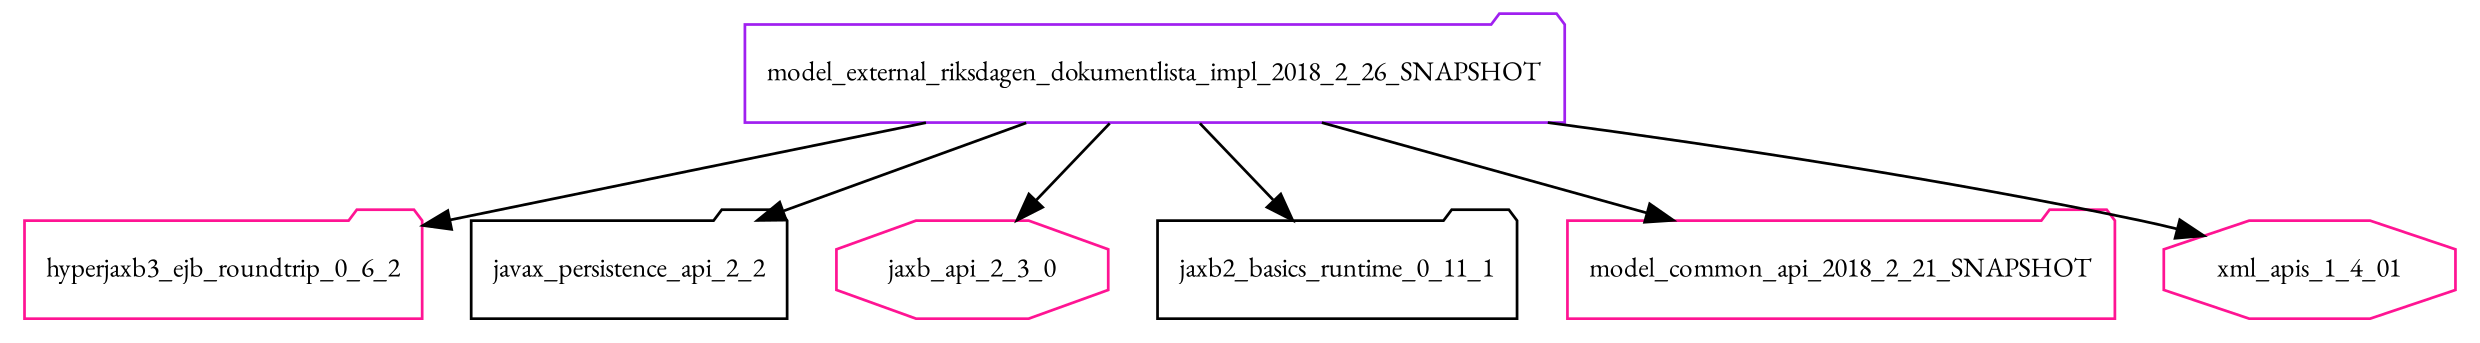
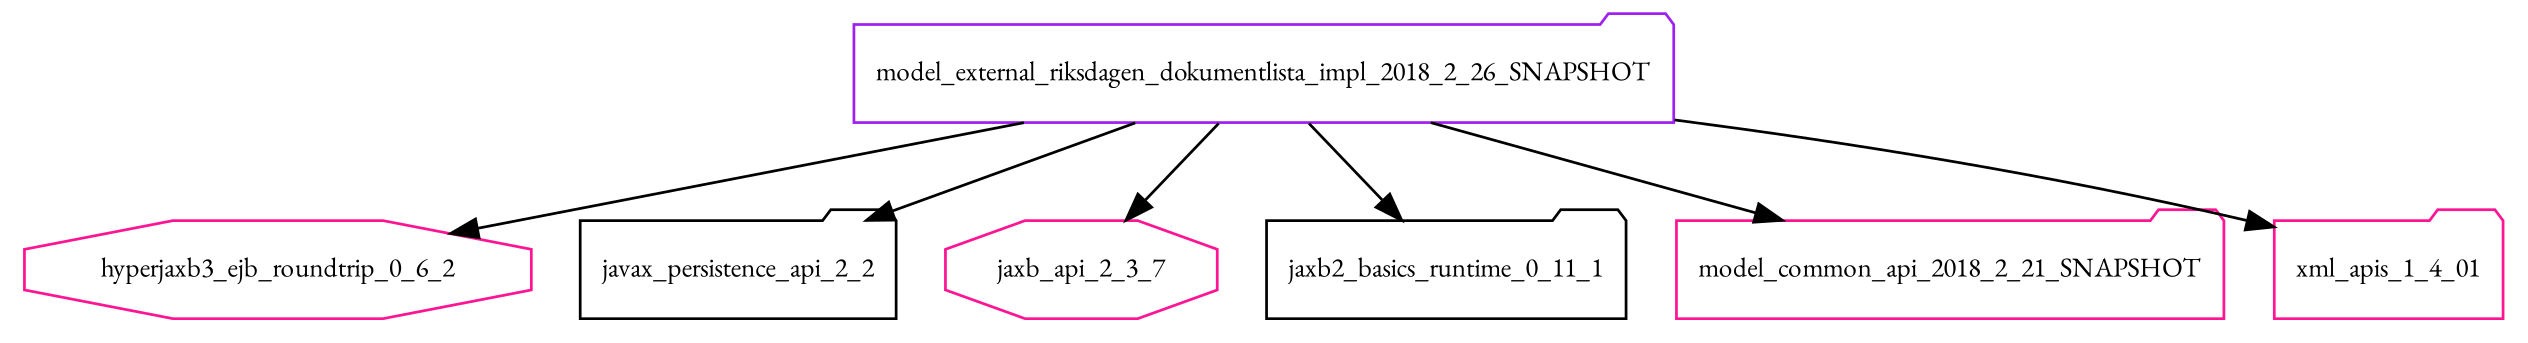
node "hyperjaxb3_ejb_roundtrip_0_6_2": shape folder -> octagon
node "jaxb_api_2_3_0": label "jaxb_api_2_3_0" -> "jaxb_api_2_3_7"
node "xml_apis_1_4_01": shape octagon -> folder
